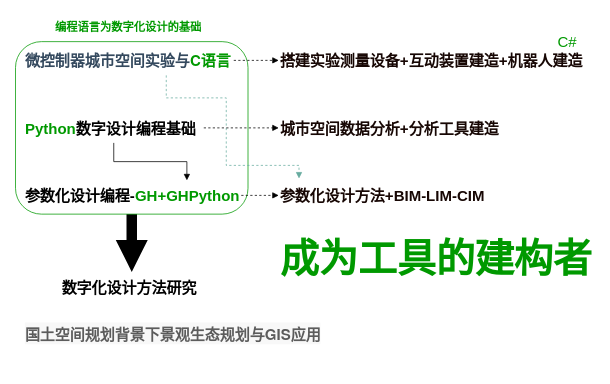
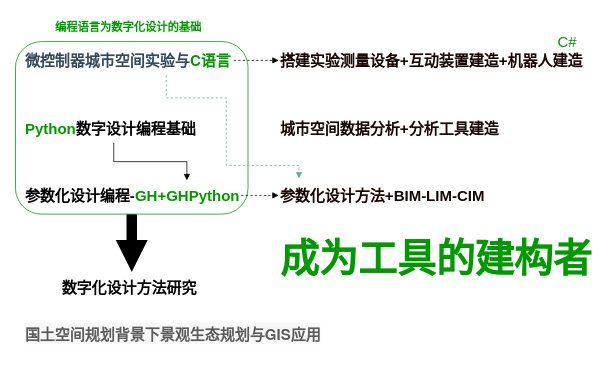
edge "Python数字设计编程基础" -> "城市空间数据分析+分析工具建造": removed
